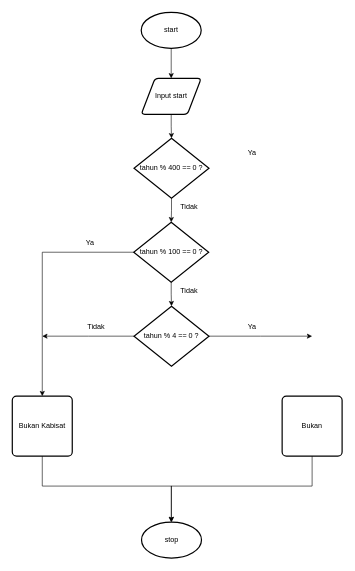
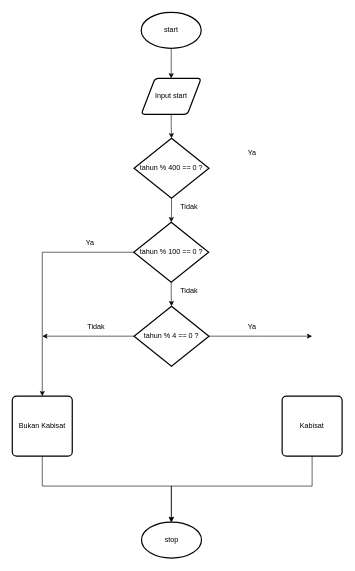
node "Bukan": label "Bukan" -> "Kabisat"
